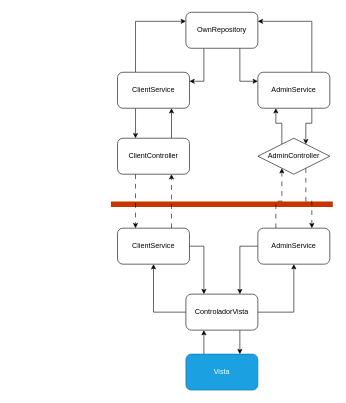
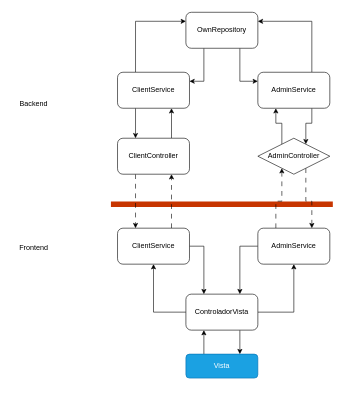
node "Backend": added
node "Frontend": added
node "Vista": size 72x36 -> 72x24
